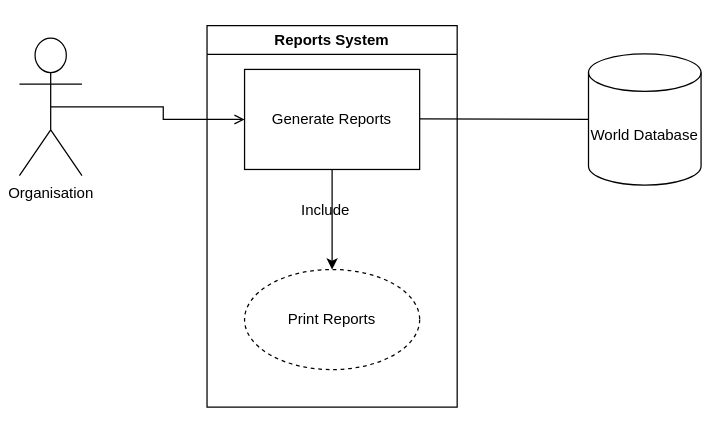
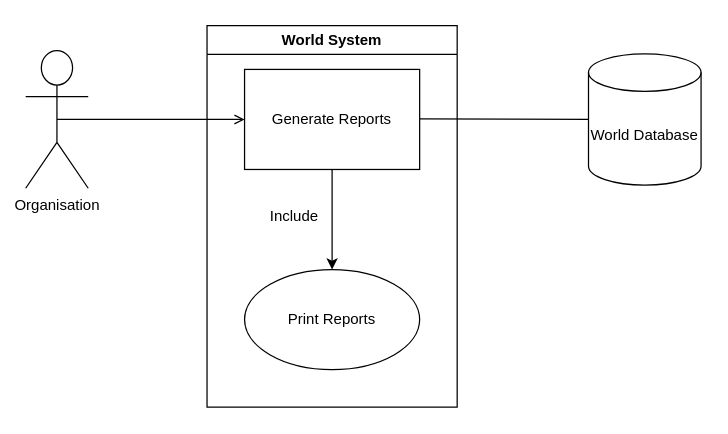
node "Reports System": label "Reports System" -> "World System"
node "Organisation": moved (51, 107) -> (57, 119)
node "Include": moved (326, 210) -> (294, 216)
node "Print Reports": style dashed -> solid
